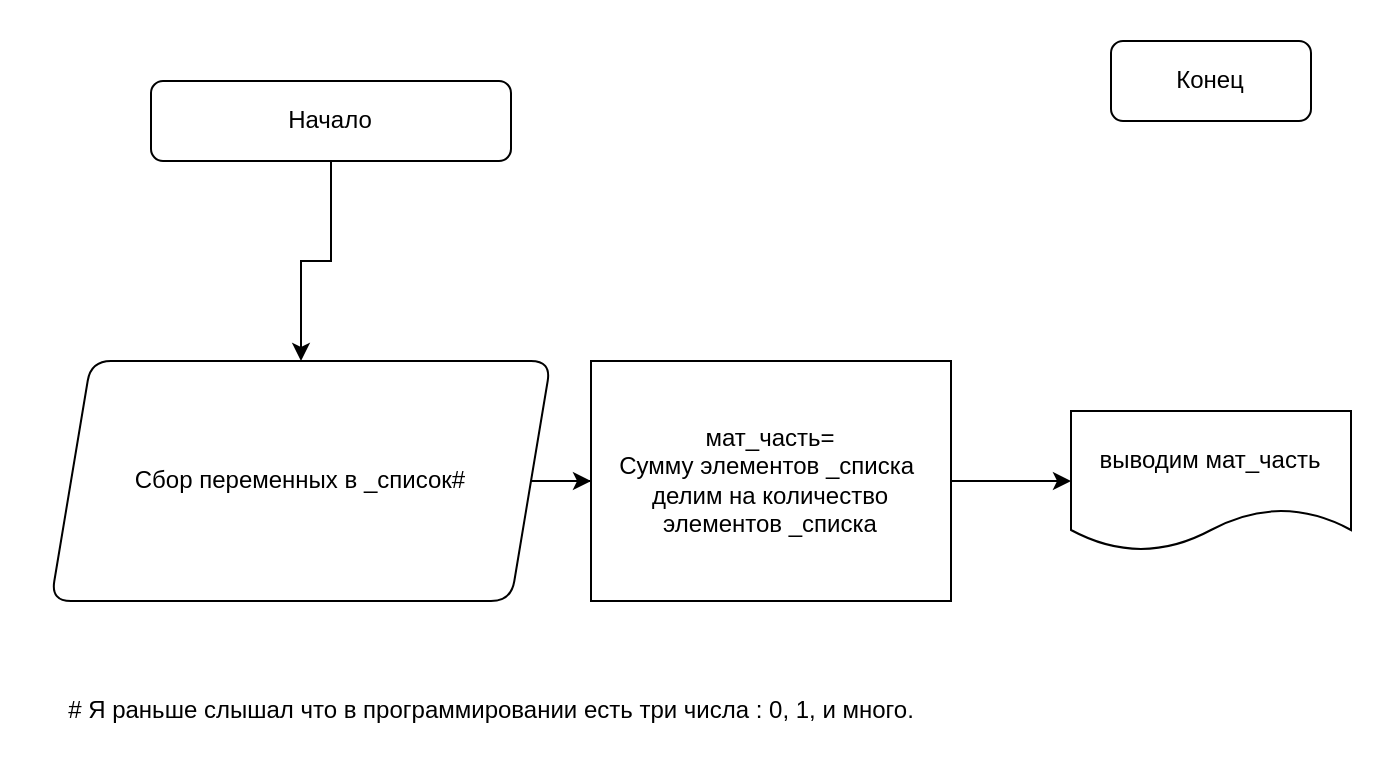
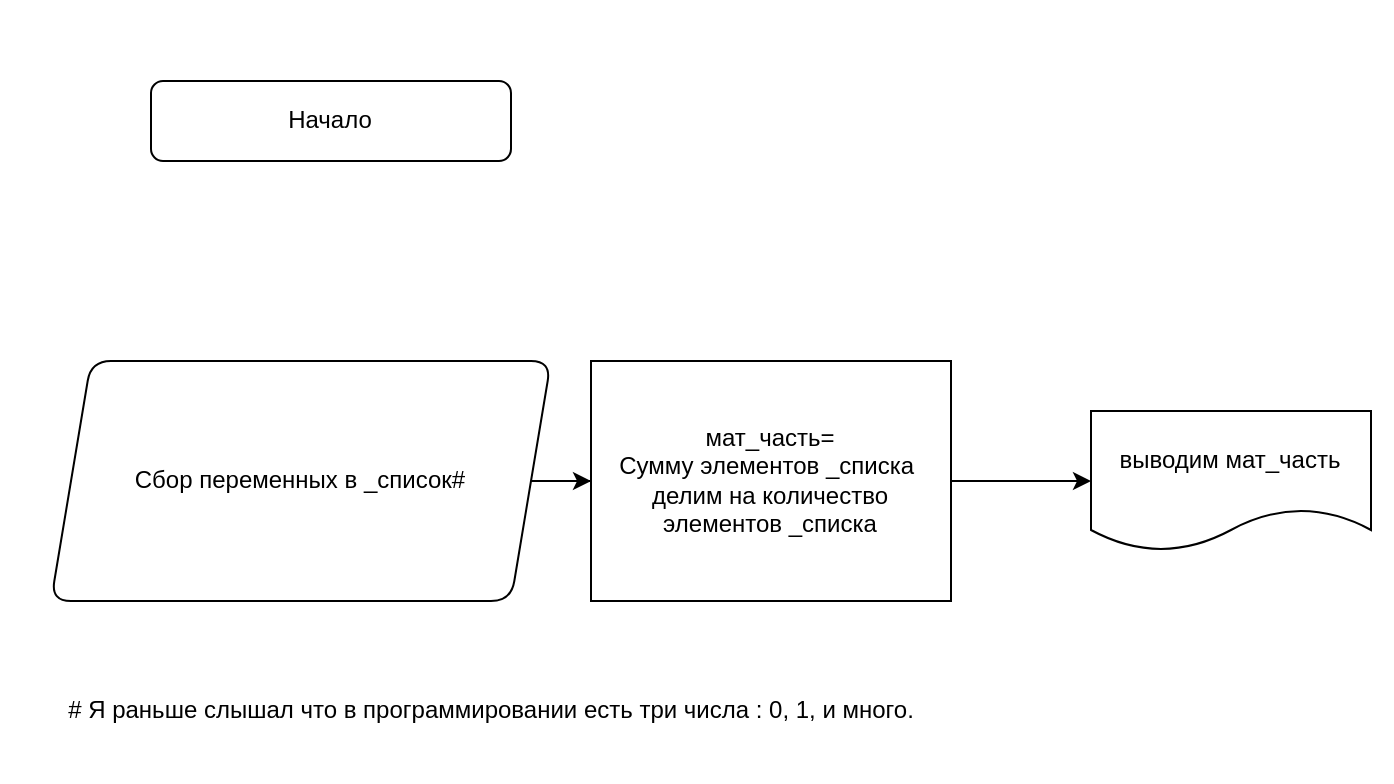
node "Конец": removed
edge "Начало" -> "Сбор переменных в _список#": removed
node "выводим мат_часть": moved (1211, 481) -> (1231, 481)
